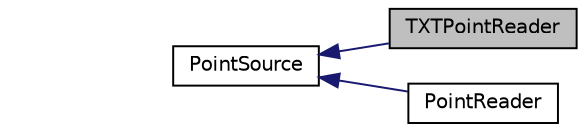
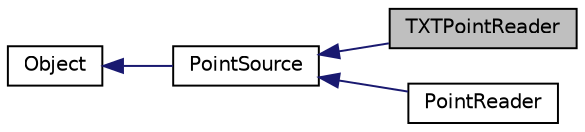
node "Object": added
